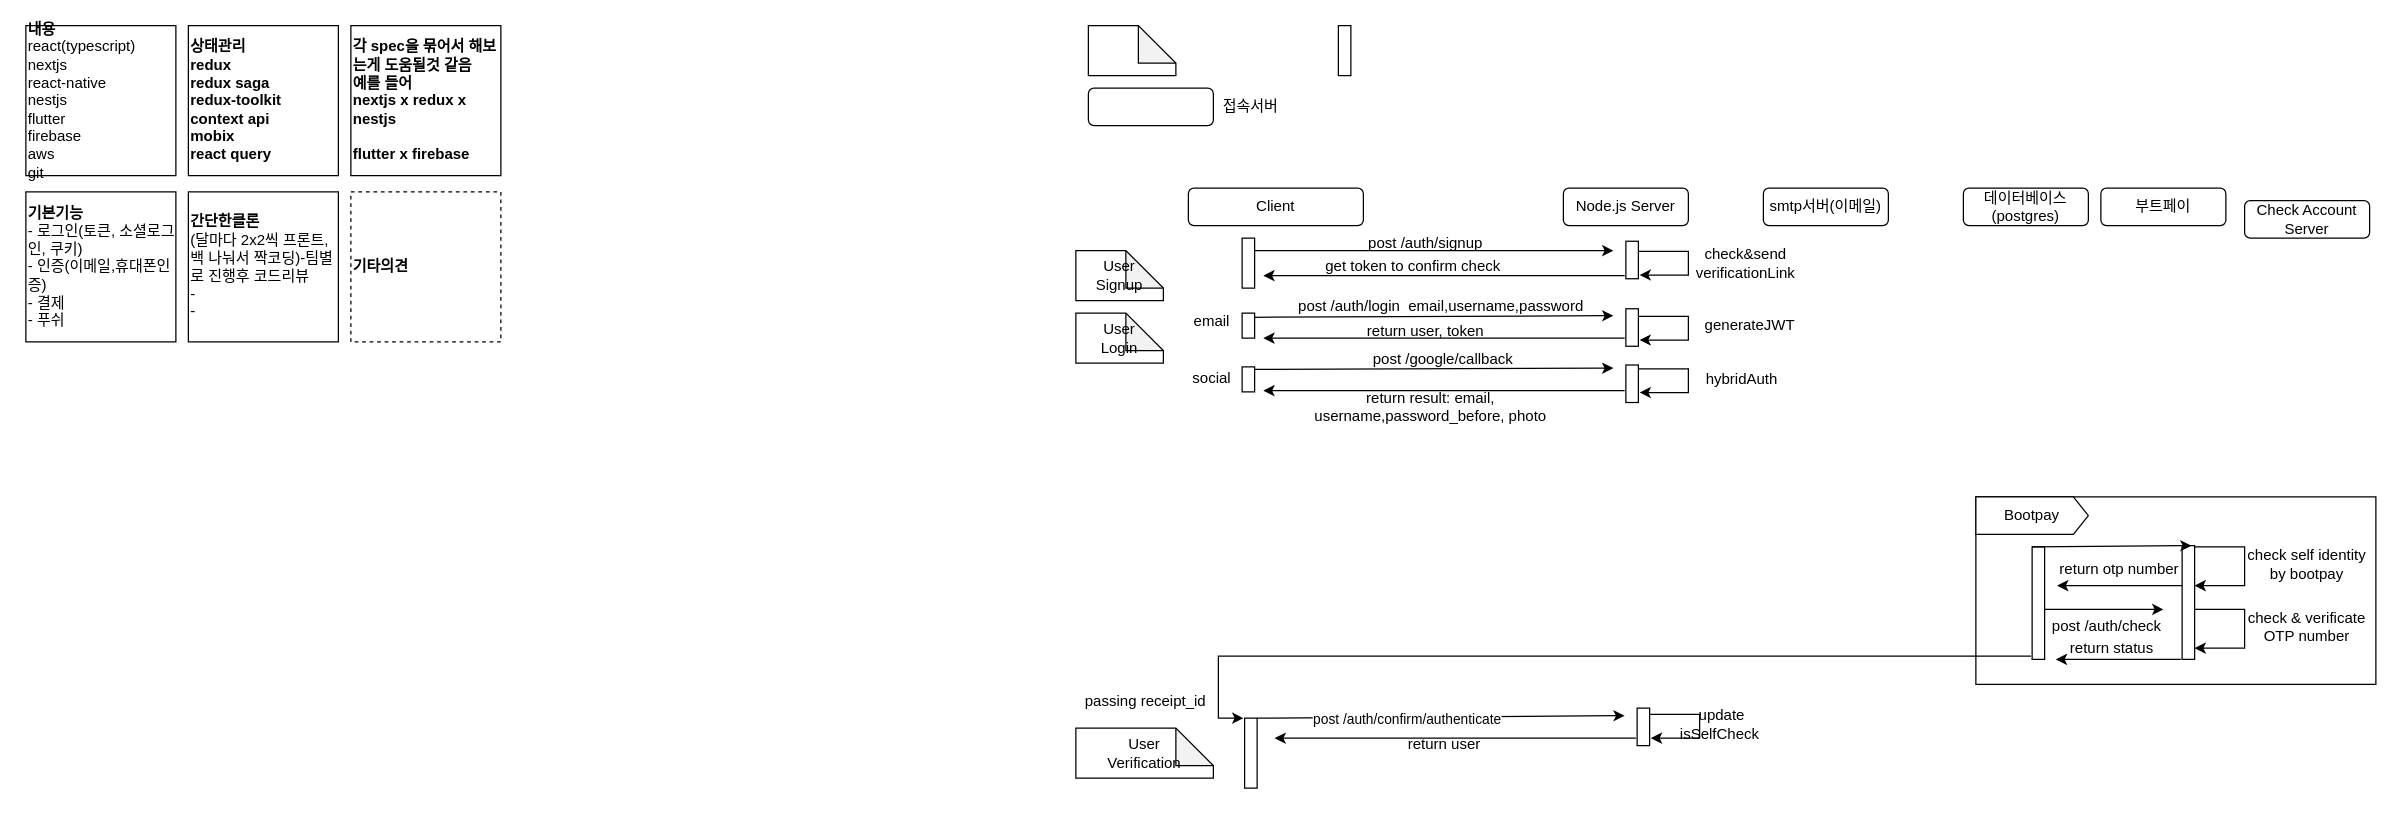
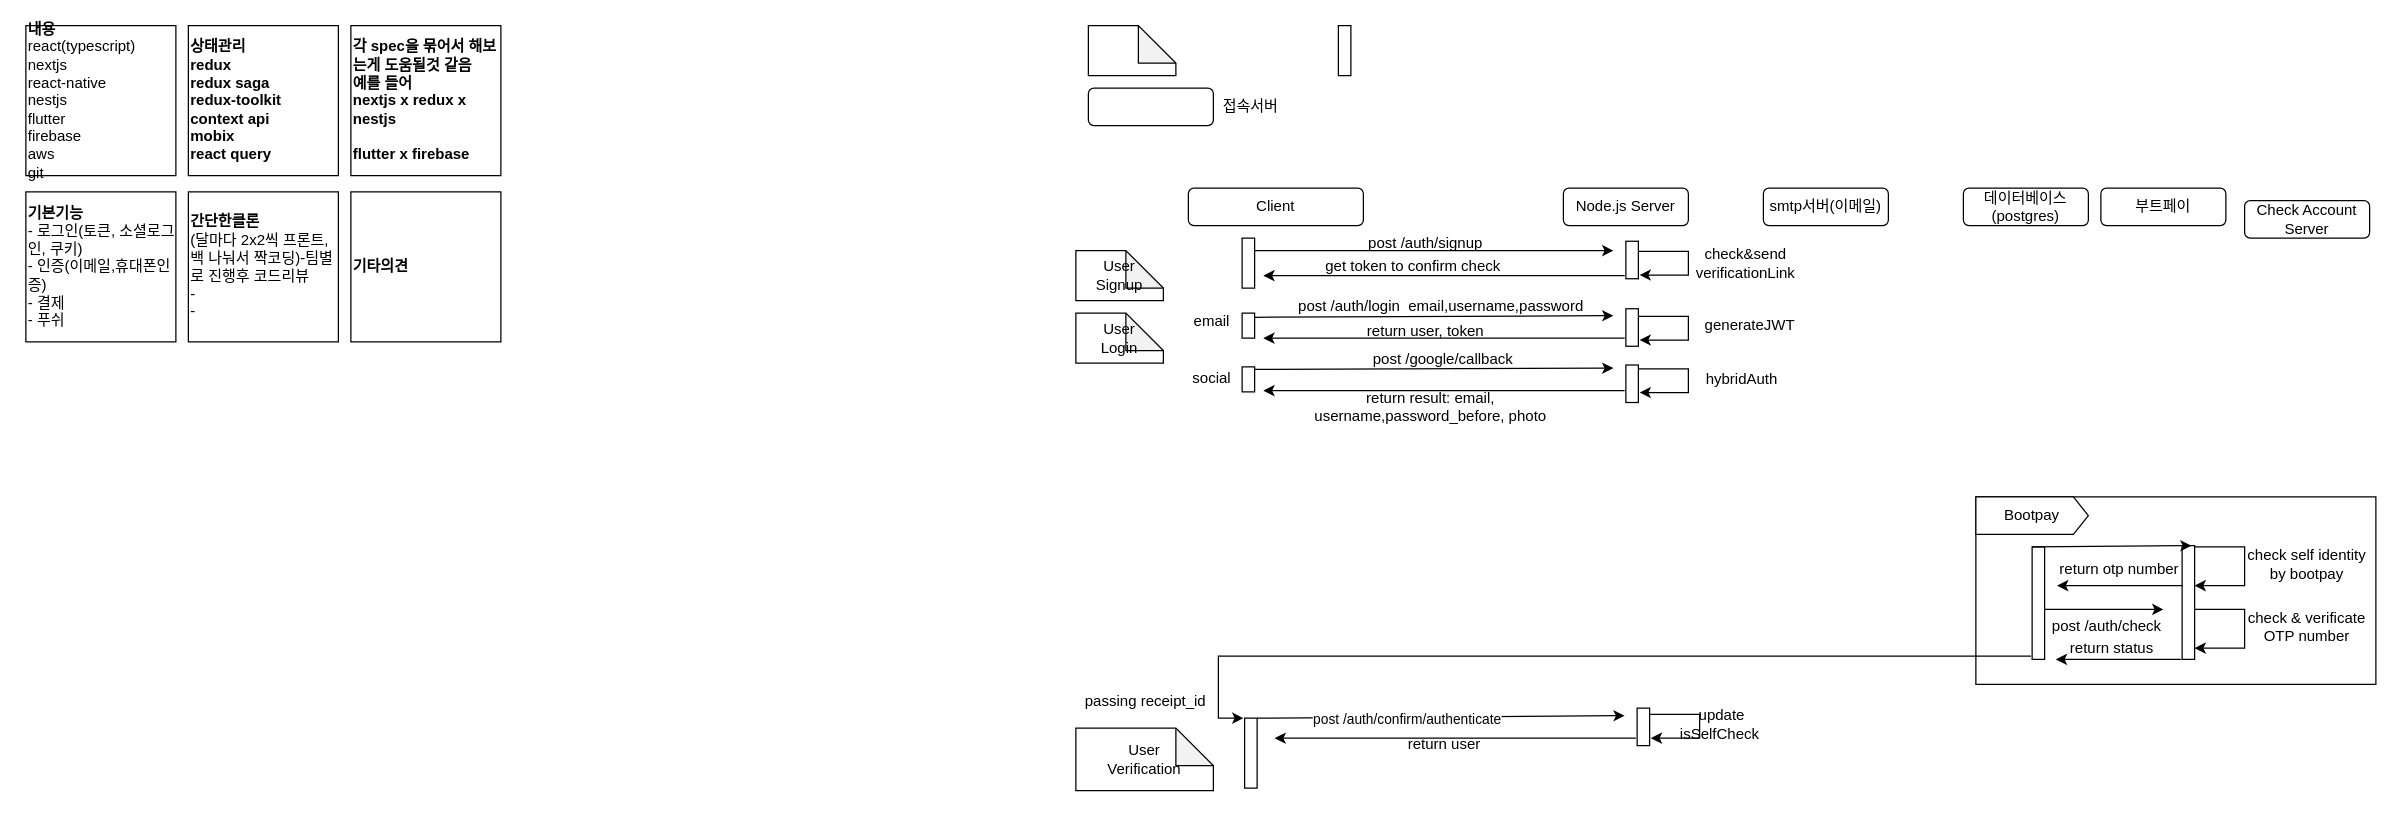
node "기타의견": style dashed -> solid
node "User Verification": size 138x50 -> 138x63
